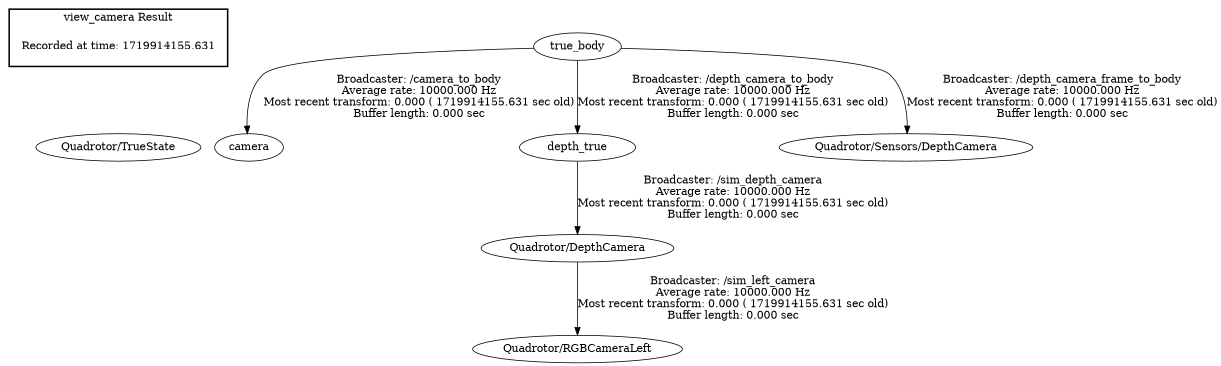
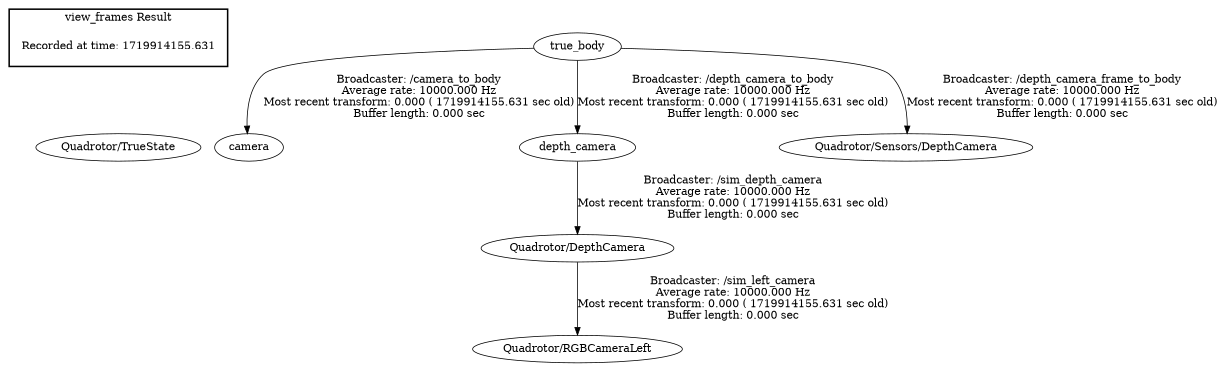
cluster "view_camera Result": label "view_camera Result" -> "view_frames Result"
node "depth_true": label "depth_true" -> "depth_camera"
